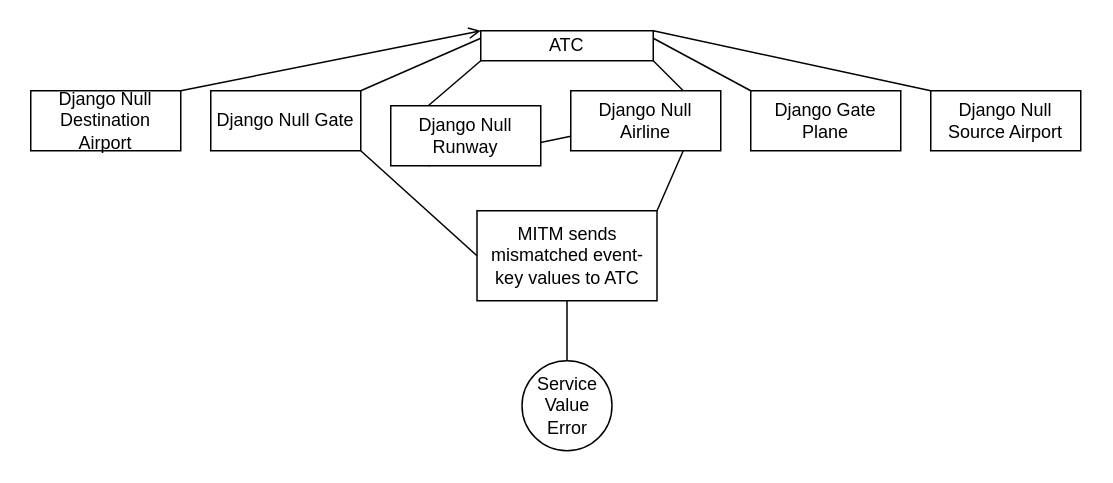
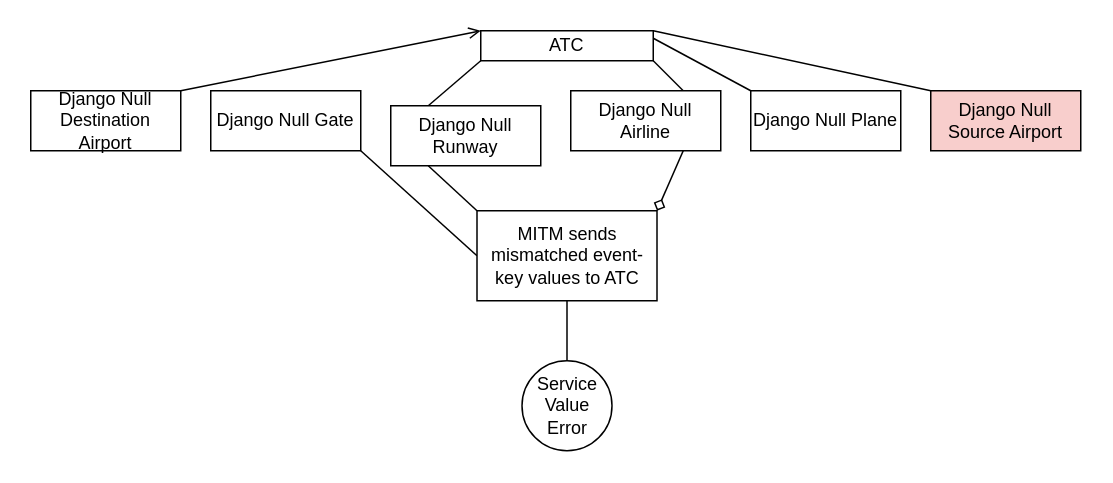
edge "ATC" -- "Django Null Gate": removed
node "Django Gate Plane": label "Django Gate Plane" -> "Django Null Plane"
node "Django Null Source Airport": fillcolor #ffffff -> #f8cecc
edge "Django Null Airline" -- "Django Null Runway": now "MITM sends mismatched event-key values to ATC" -- "Django Null Runway"
edge "Django Null Airline" -- "MITM sends mismatched event-key values to ATC": arrowhead none -> diamond
